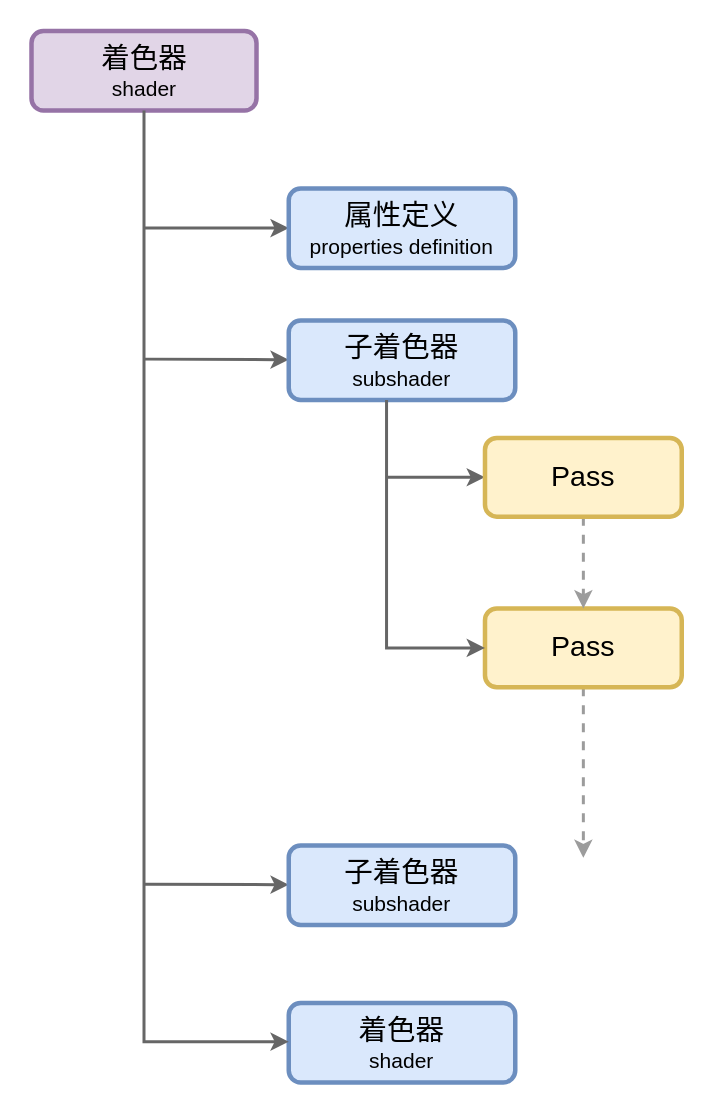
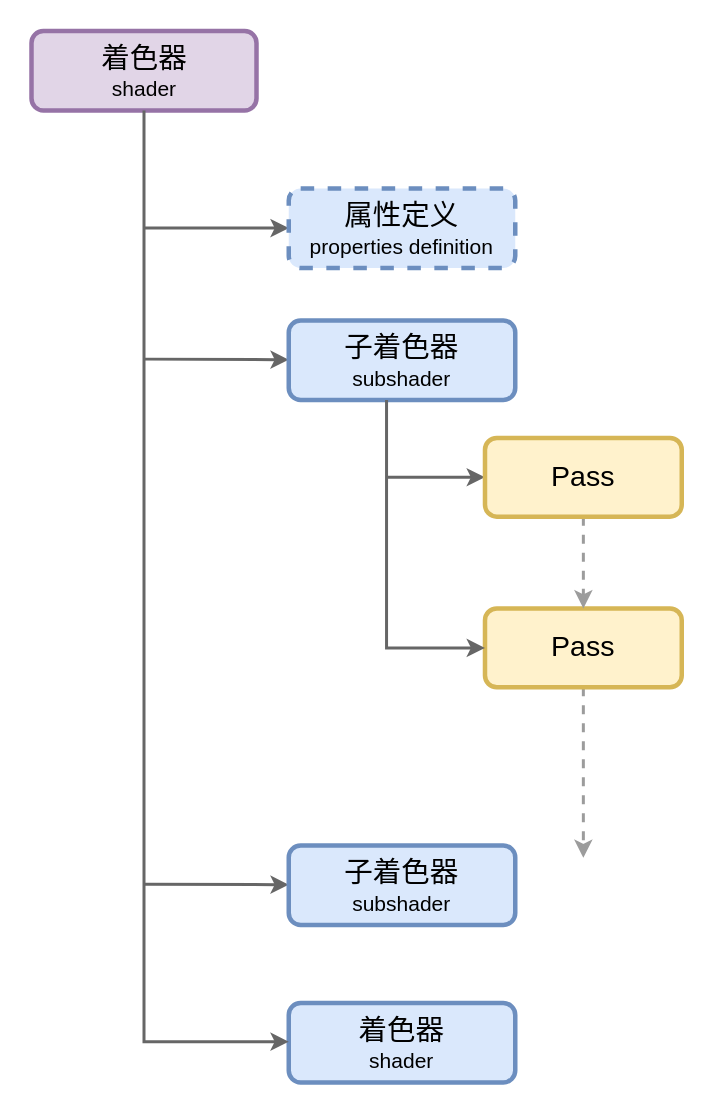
node "属性定义 properties definition": style solid -> dashed
